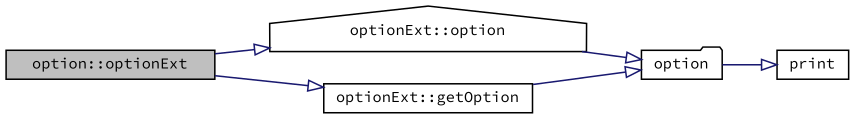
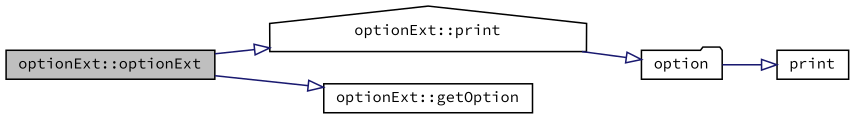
node "optionExt::option": label "optionExt::option" -> "optionExt::print"
node "option::optionExt": label "option::optionExt" -> "optionExt::optionExt"
edge "optionExt::getOption" -> "option": removed
